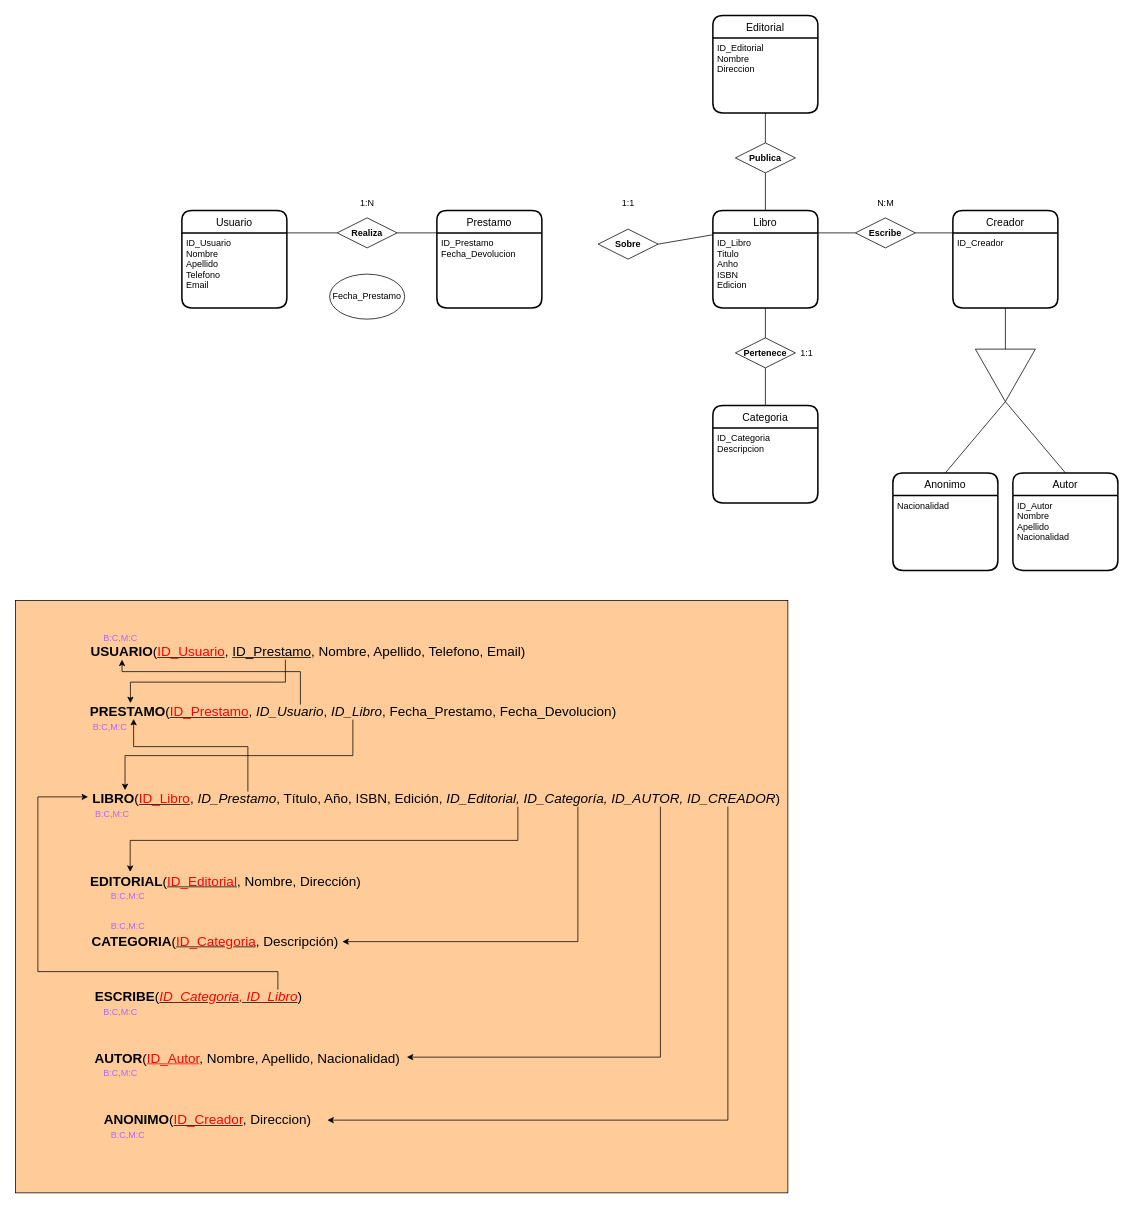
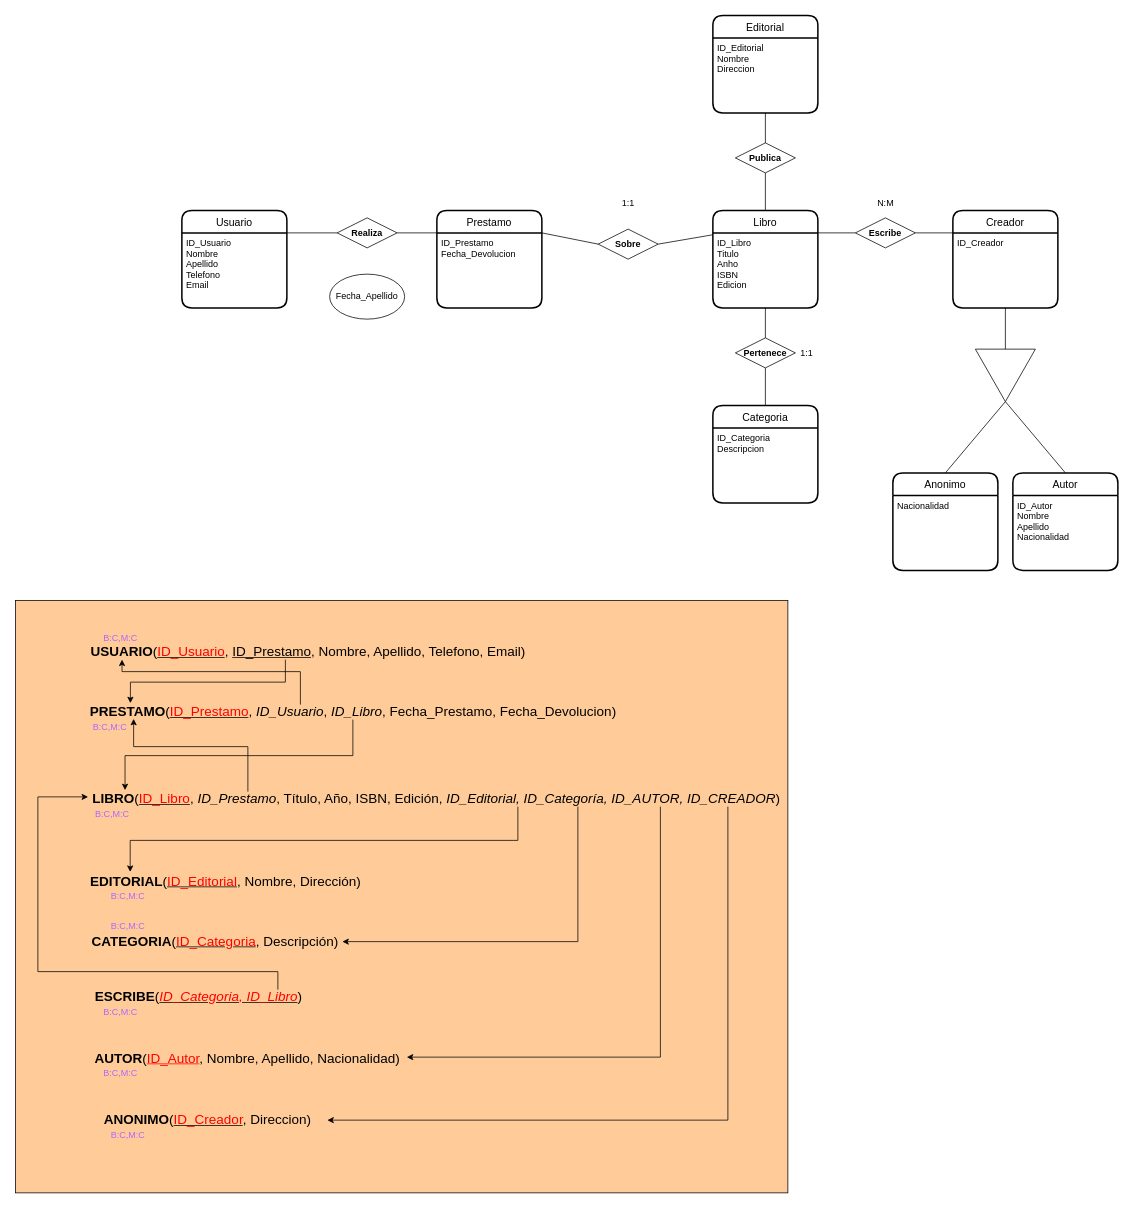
node "1:N": removed
edge "Sobre" -- "ID_Prestamo Fecha_Devolucion": added
node "Fecha_Prestamo": label "Fecha_Prestamo" -> "Fecha_Apellido"
